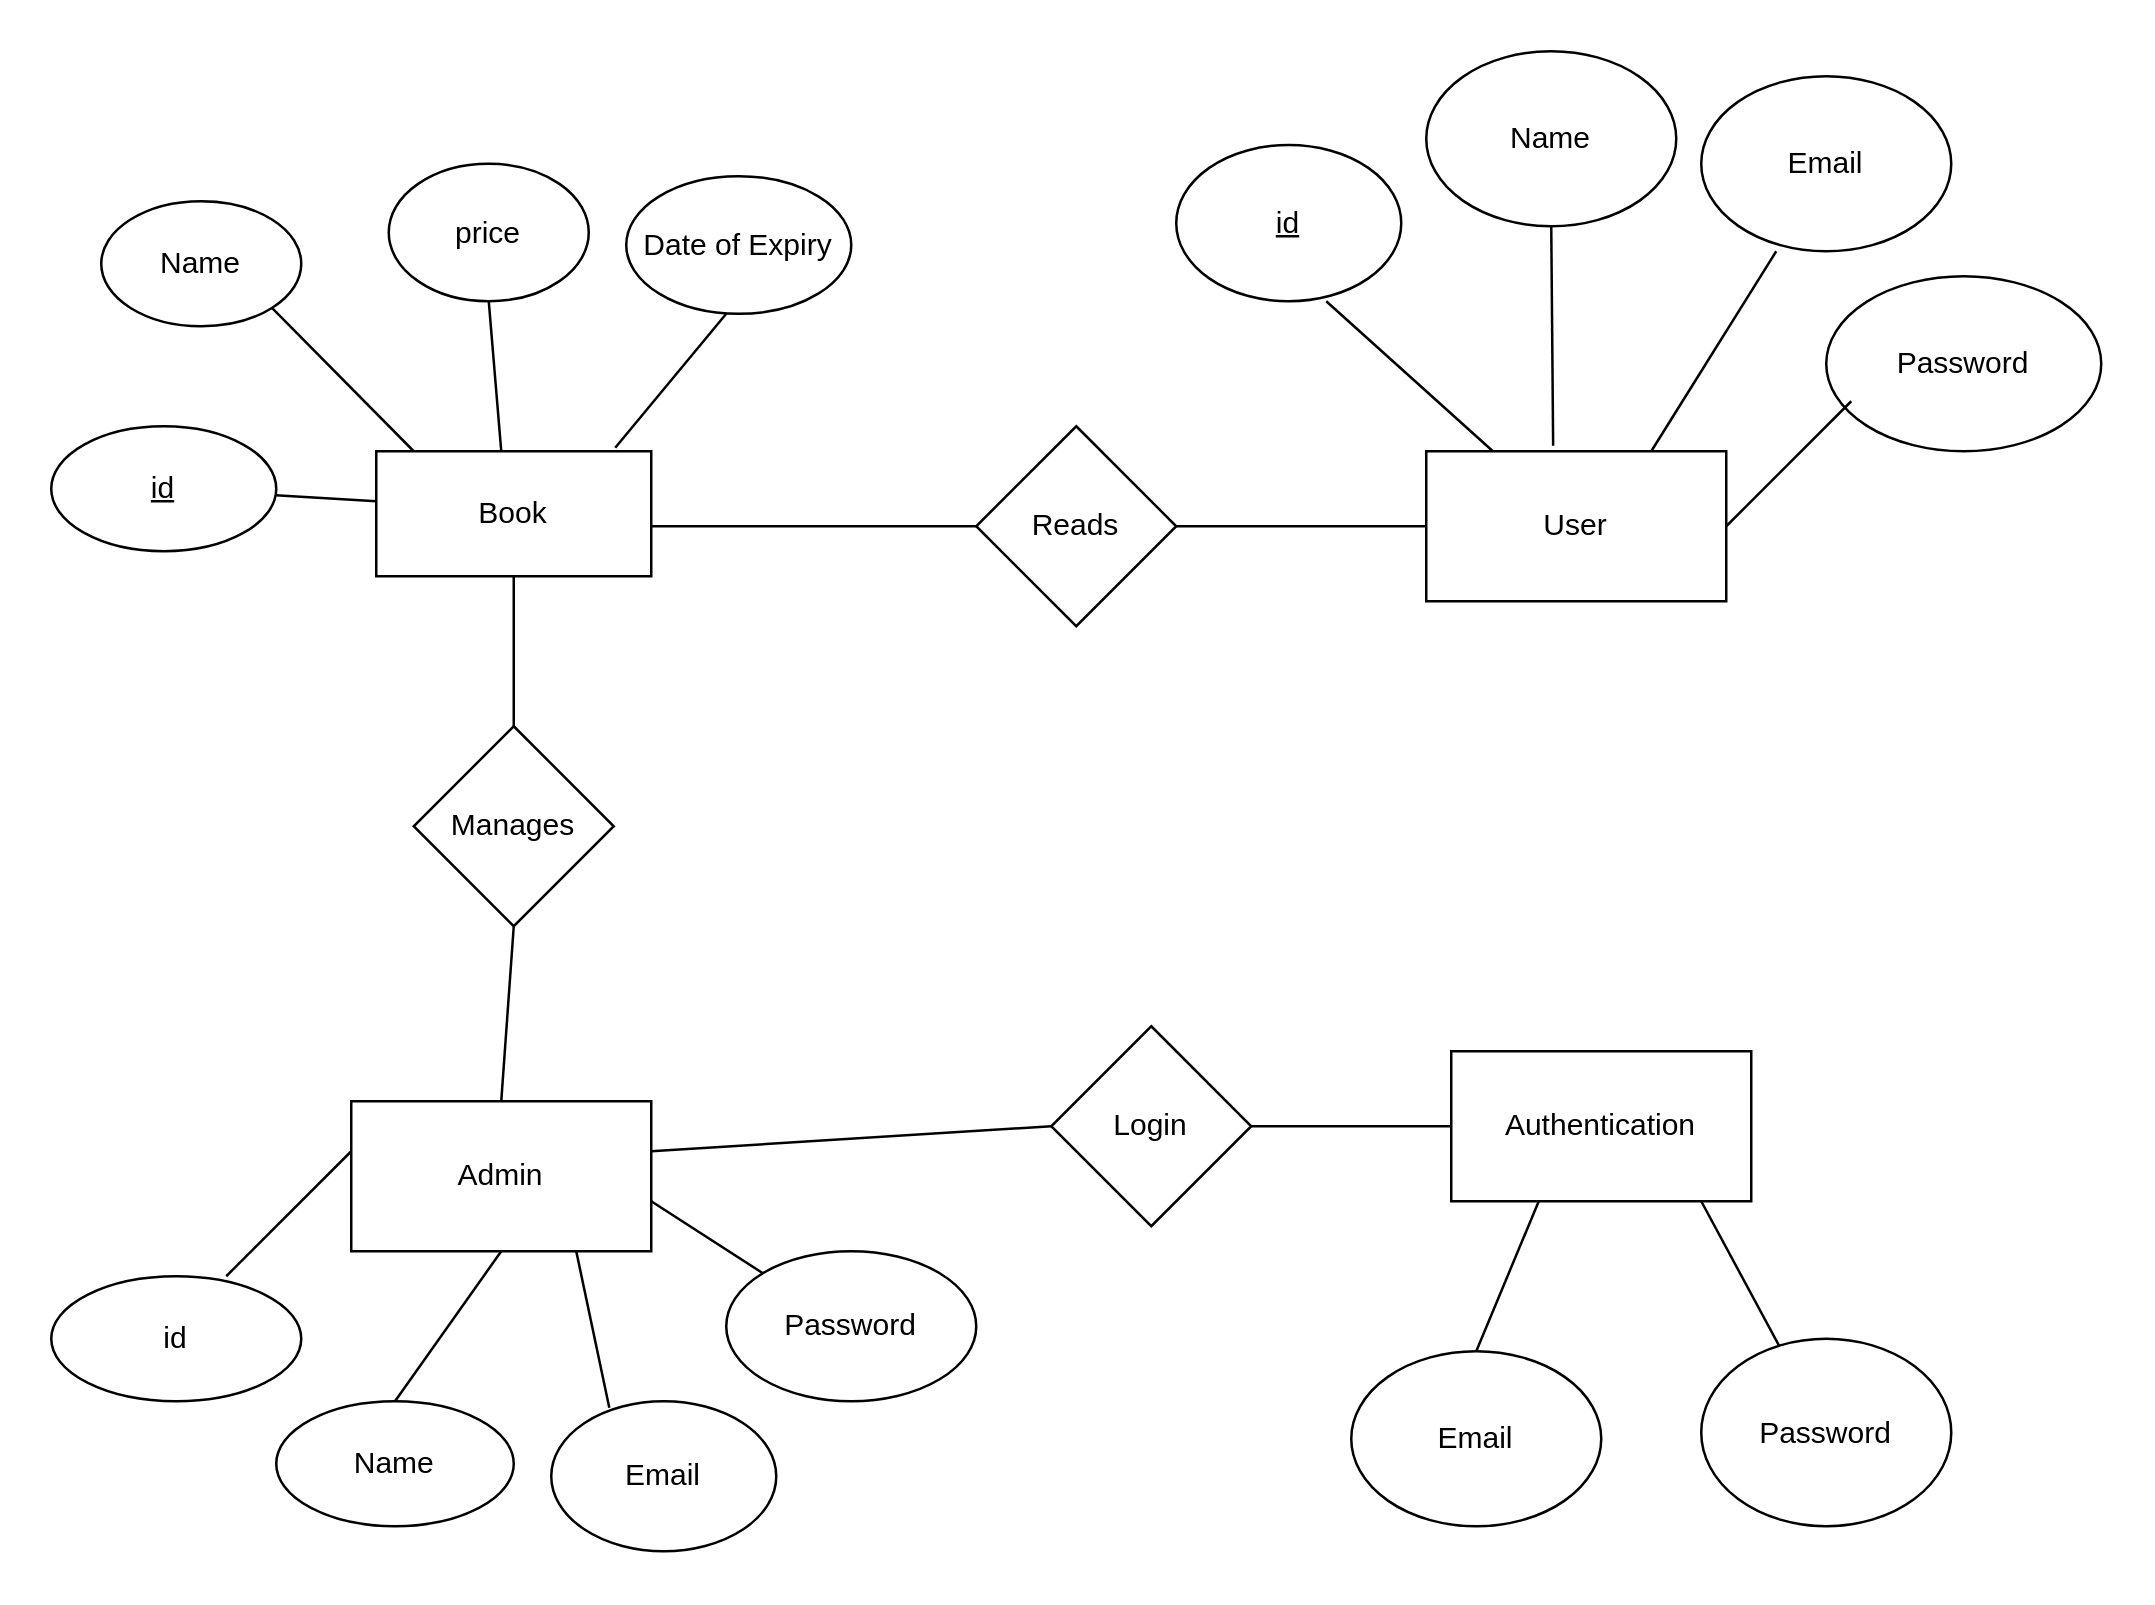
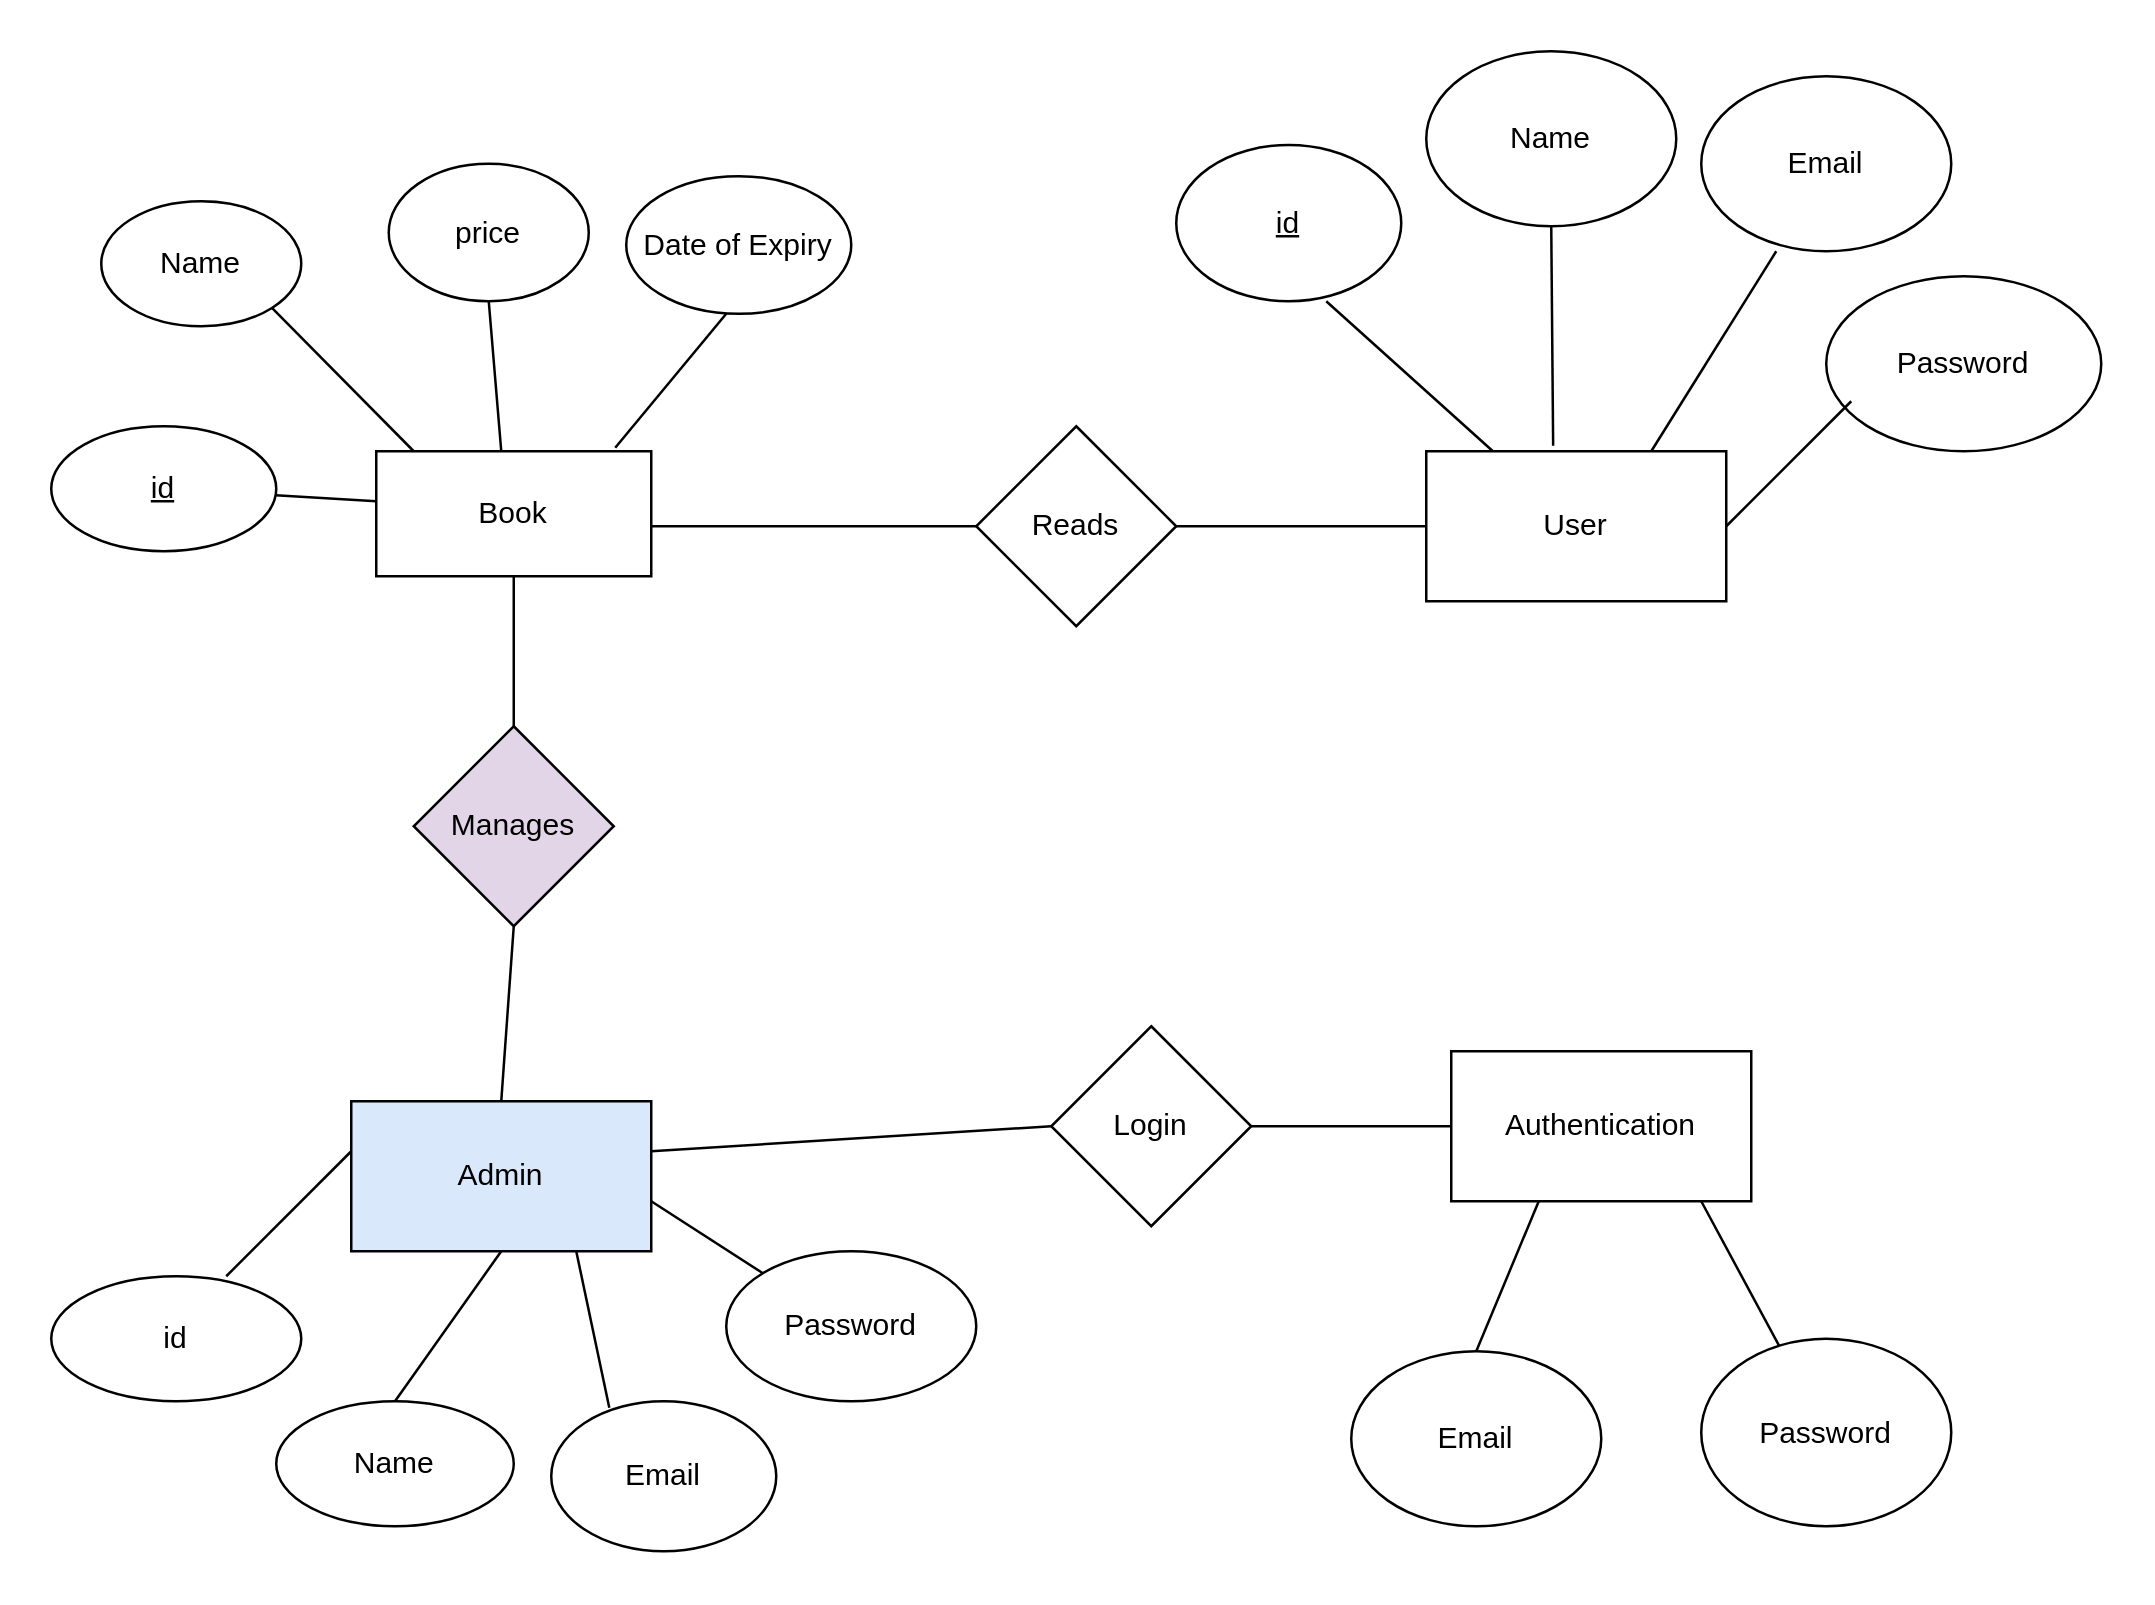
node "Manages": fillcolor #ffffff -> #e1d5e7
node "Admin": fillcolor #ffffff -> #dae8fc
